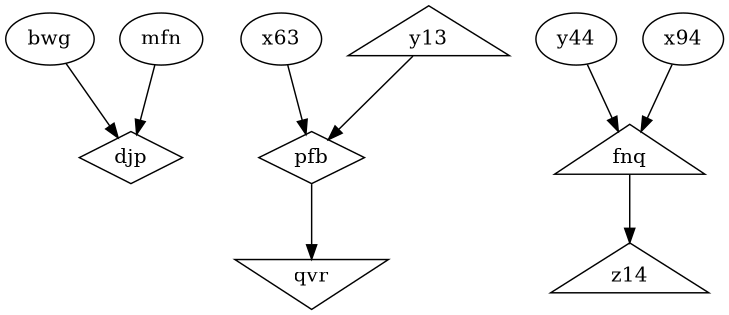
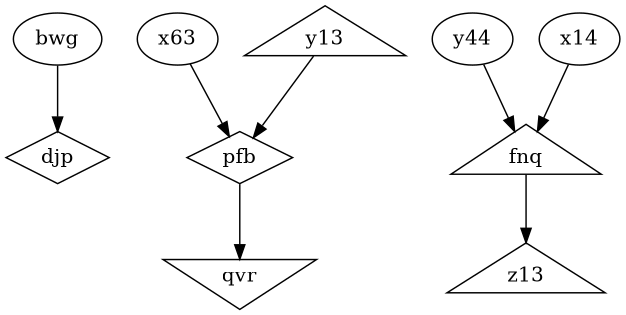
node "mfn": removed
node "x94": label "x94" -> "x14"
node "z14": label "z14" -> "z13"
